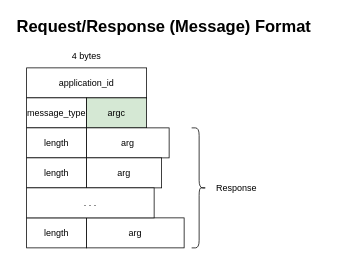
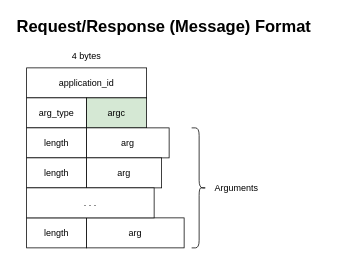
node "message_type": label "message_type" -> "arg_type"
node "Response": label "Response" -> "Arguments"
